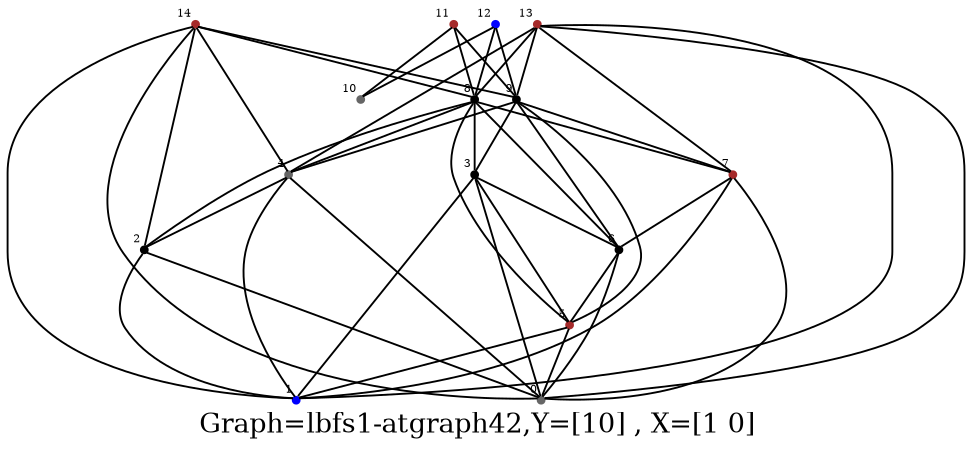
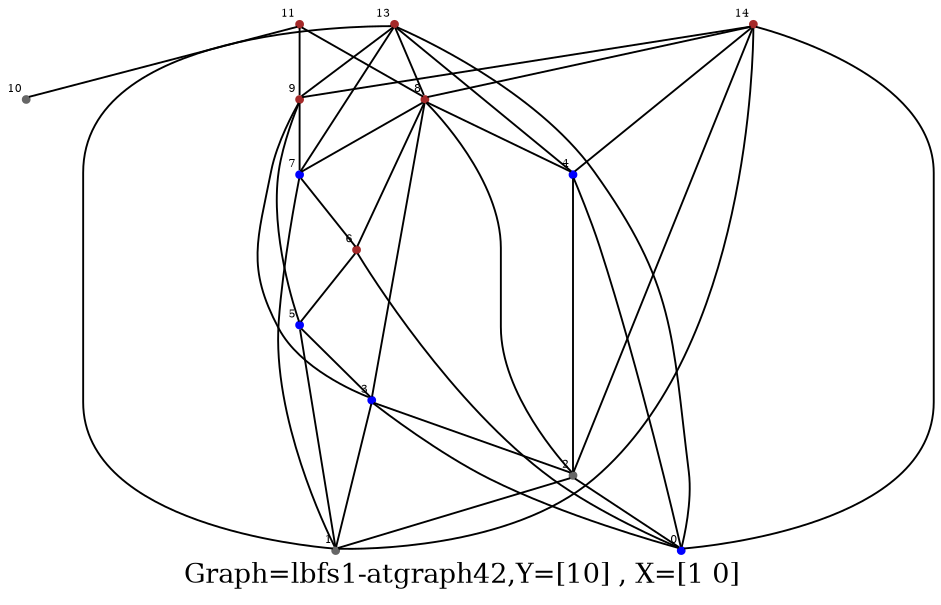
node "12": removed
node "8": color black -> brown
node "9": color black -> brown
edge "9" -- "4": removed
node "4": color gray40 -> blue
node "3": color black -> blue
edge "9" -- "6": removed
node "7": color brown -> blue
edge "3" -- "6": now "3" -- "2"
edge "8" -- "5": removed
node "2": color black -> gray40
node "6": color black -> brown
edge "4" -- "1": removed
node "5": color brown -> blue
edge "5" -- "0": removed
edge "7" -- "0": removed
node "1": color blue -> gray40
node "0": color gray40 -> blue
